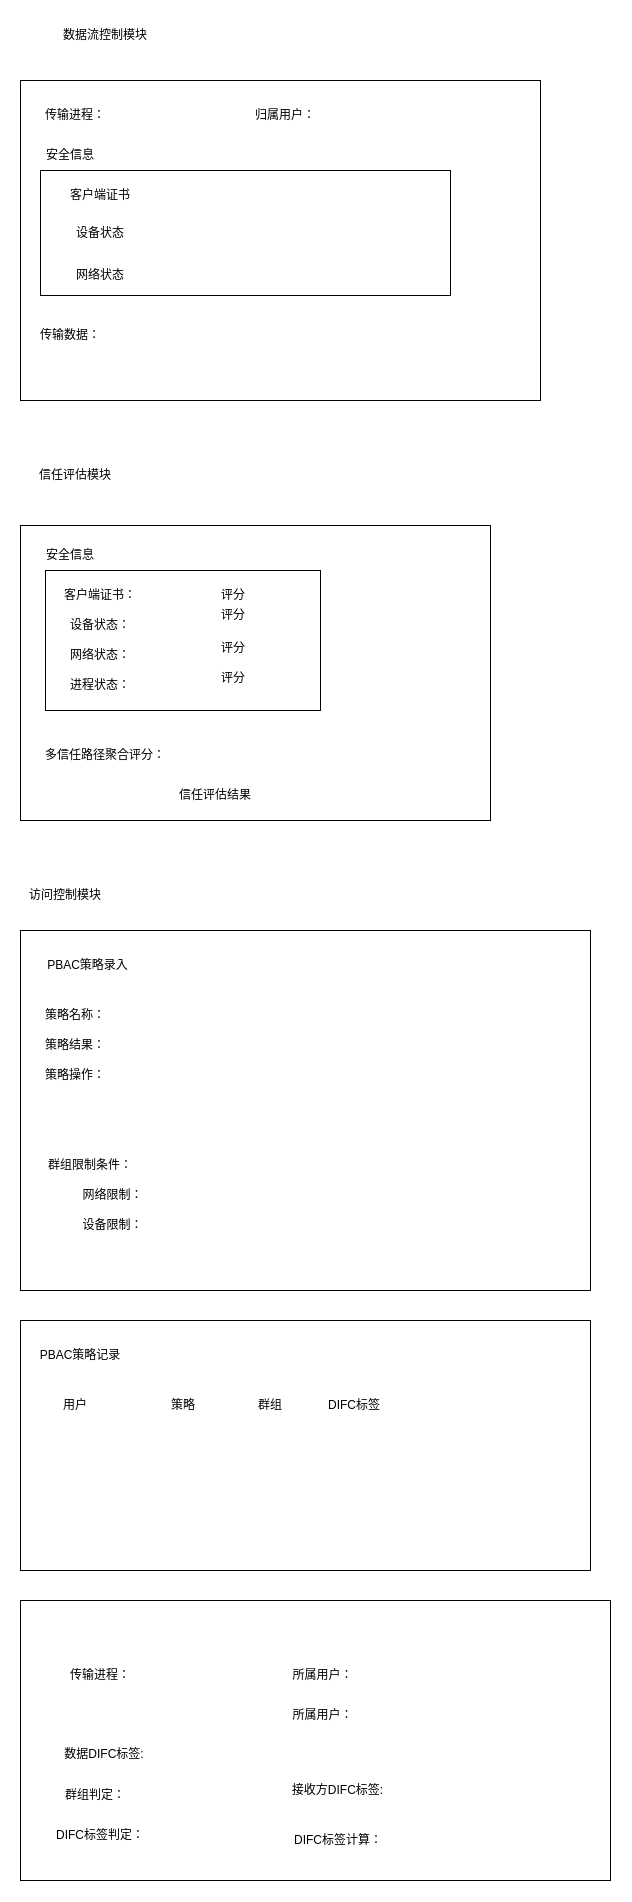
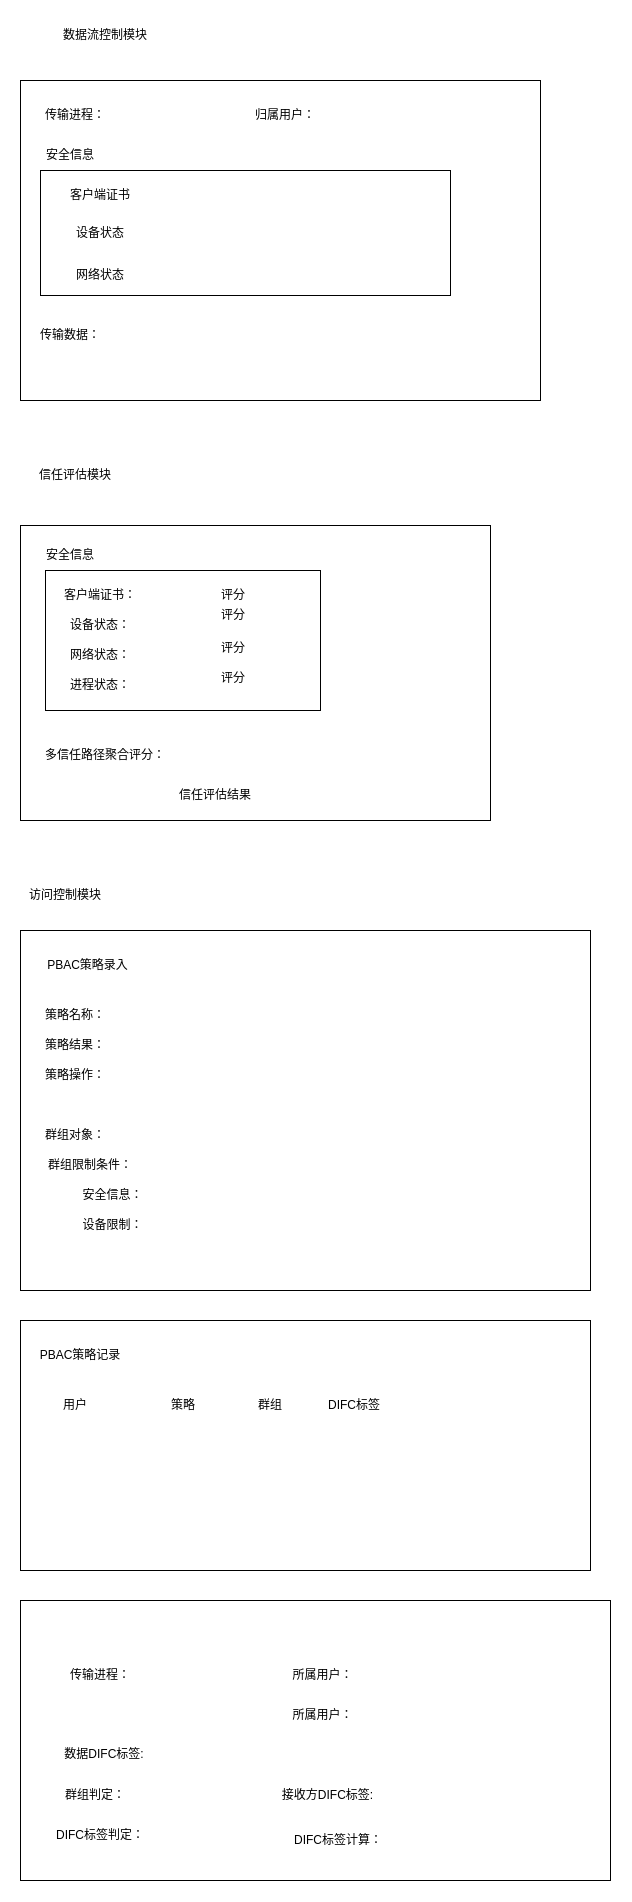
node "群组对象：": added
node "网络限制：": label "网络限制：" -> "安全信息："
node "接收方DIFC标签:": moved (338, 1791) -> (328, 1796)
